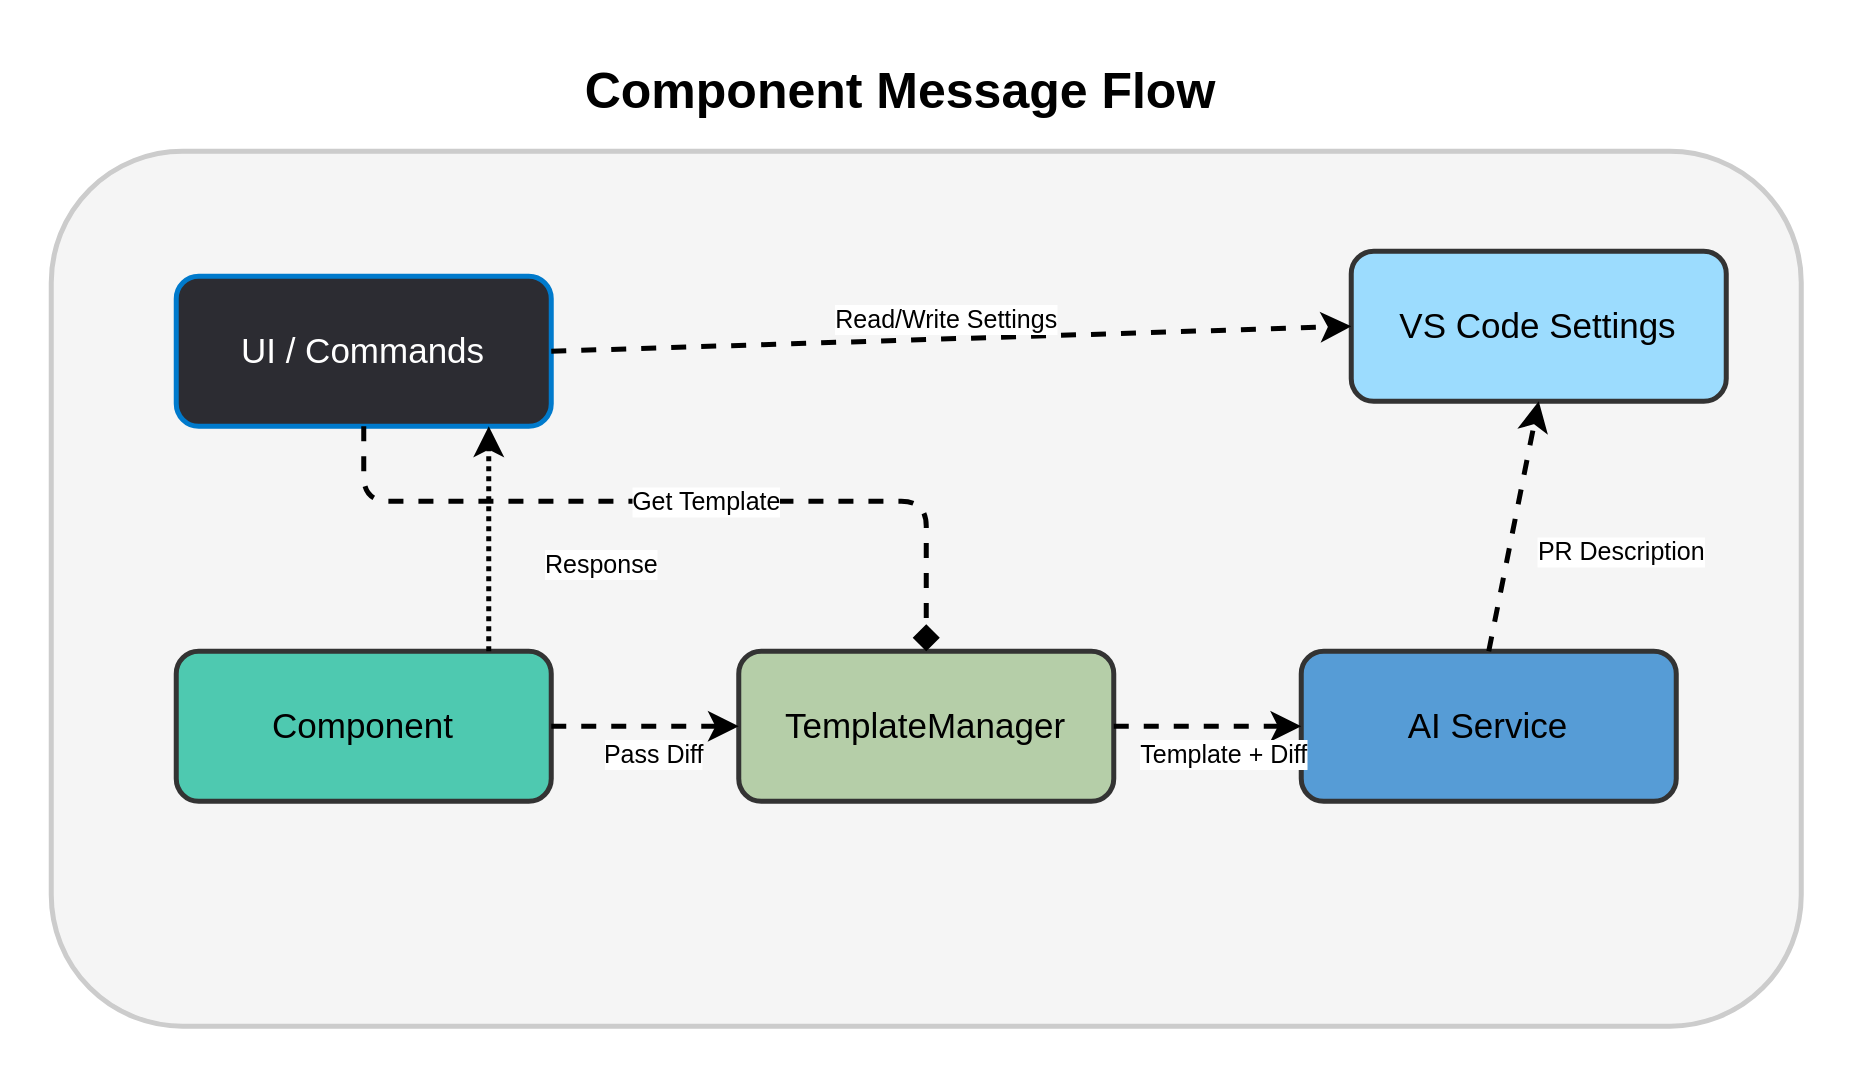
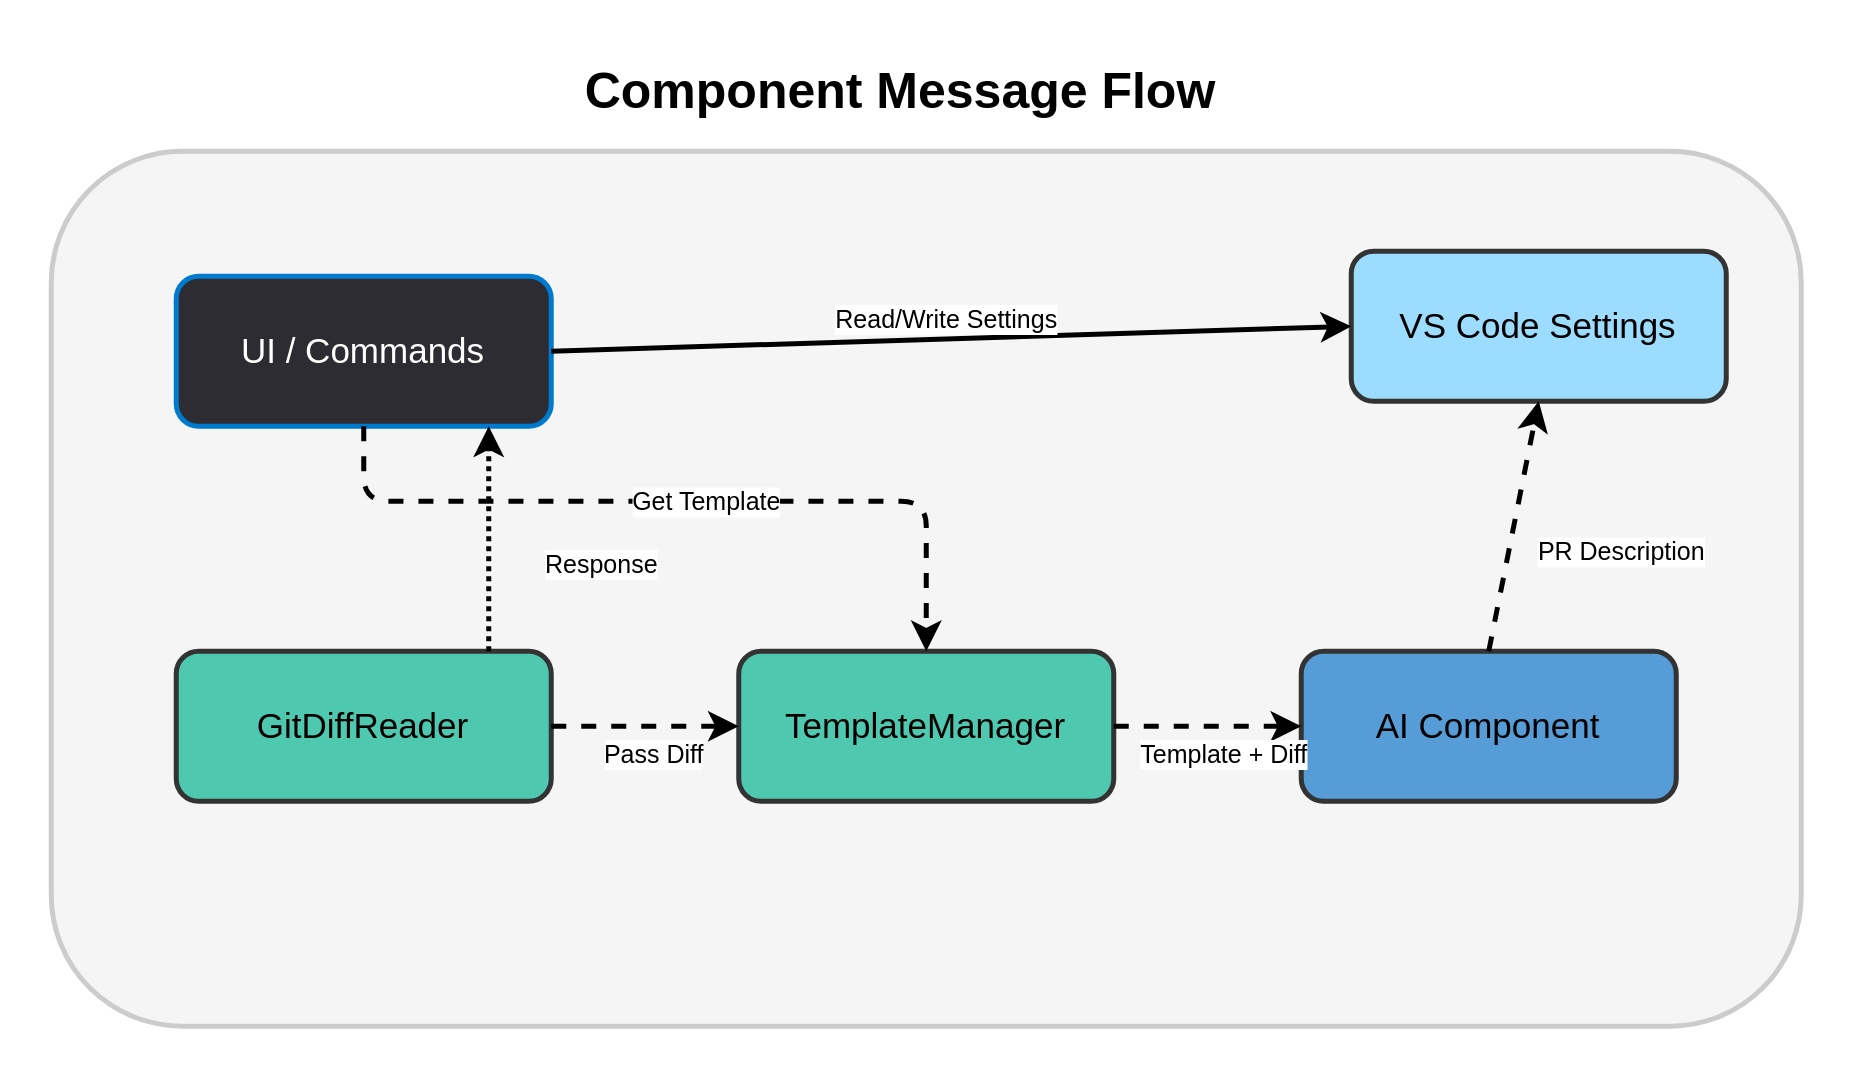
edge "UI / Commands" -> "VS Code Settings": style dashed -> solid
edge "UI / Commands" -> "TemplateManager": arrowhead diamond -> classic
node "Component": label "Component" -> "GitDiffReader"
node "TemplateManager": fillcolor #b5cea8 -> #4ec9b0
node "AI Service": label "AI Service" -> "AI Component"
